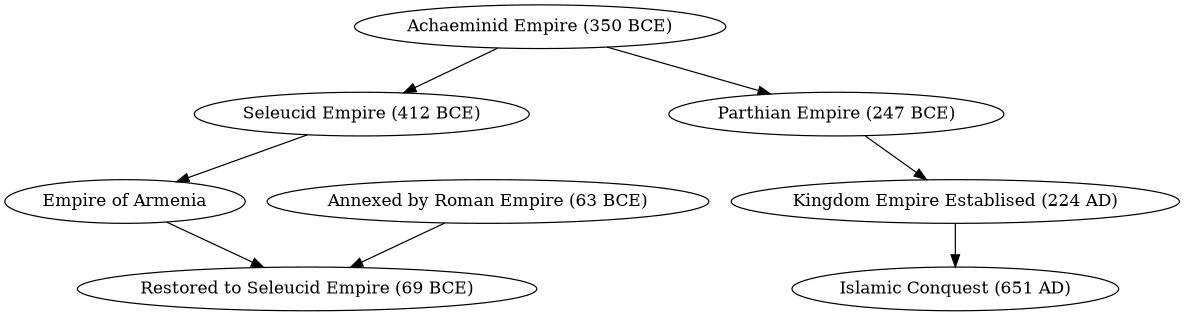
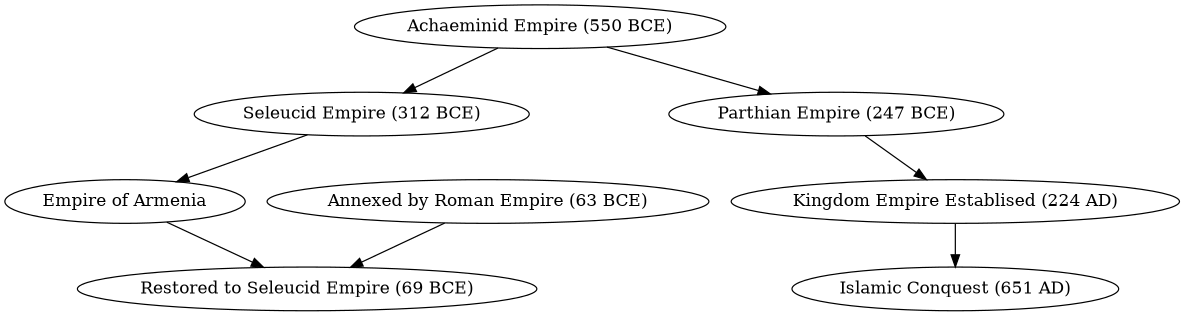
node "Achaeminid Empire (350 BCE)": label "Achaeminid Empire (350 BCE)" -> "Achaeminid Empire (550 BCE)"
node "Seleucid Empire (412 BCE)": label "Seleucid Empire (412 BCE)" -> "Seleucid Empire (312 BCE)"
